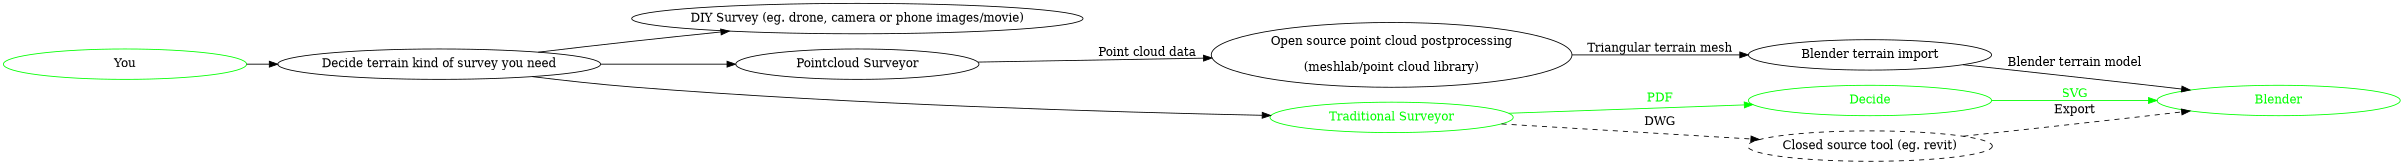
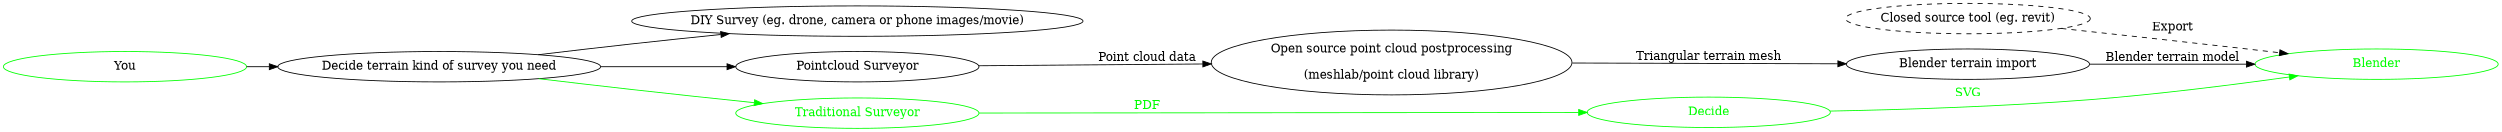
edge "Decide terrain kind of survey you need" -> "Traditional Surveyor": color black -> green
edge "Traditional Surveyor" -> "Closed source tool (eg. revit)": removed, label "DWG"
